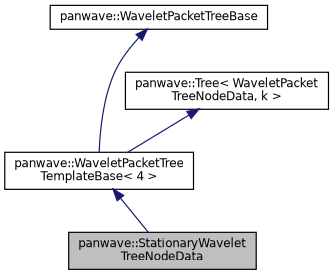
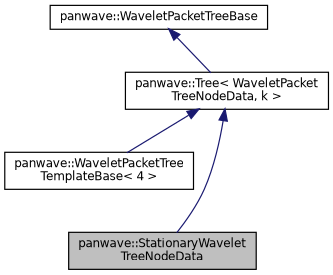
edge "panwave::WaveletPacketTree TemplateBase< 4 >" -> "panwave::WaveletPacketTreeBase": now "panwave::Tree< WaveletPacket TreeNodeData, k >" -> "panwave::WaveletPacketTreeBase"
edge "panwave::StationaryWavelet TreeNodeData" -> "panwave::WaveletPacketTree TemplateBase< 4 >": now "panwave::StationaryWavelet TreeNodeData" -> "panwave::Tree< WaveletPacket TreeNodeData, k >"
